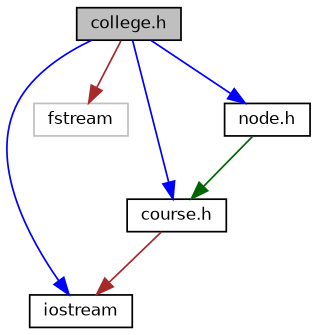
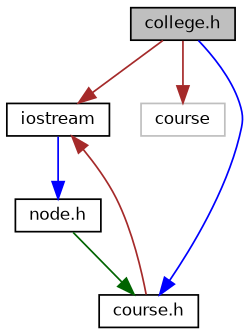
edge "college.h" -> "node.h": now "iostream" -> "node.h"
node "fstream": label "fstream" -> "course"
edge "college.h" -> "iostream": color blue -> brown
